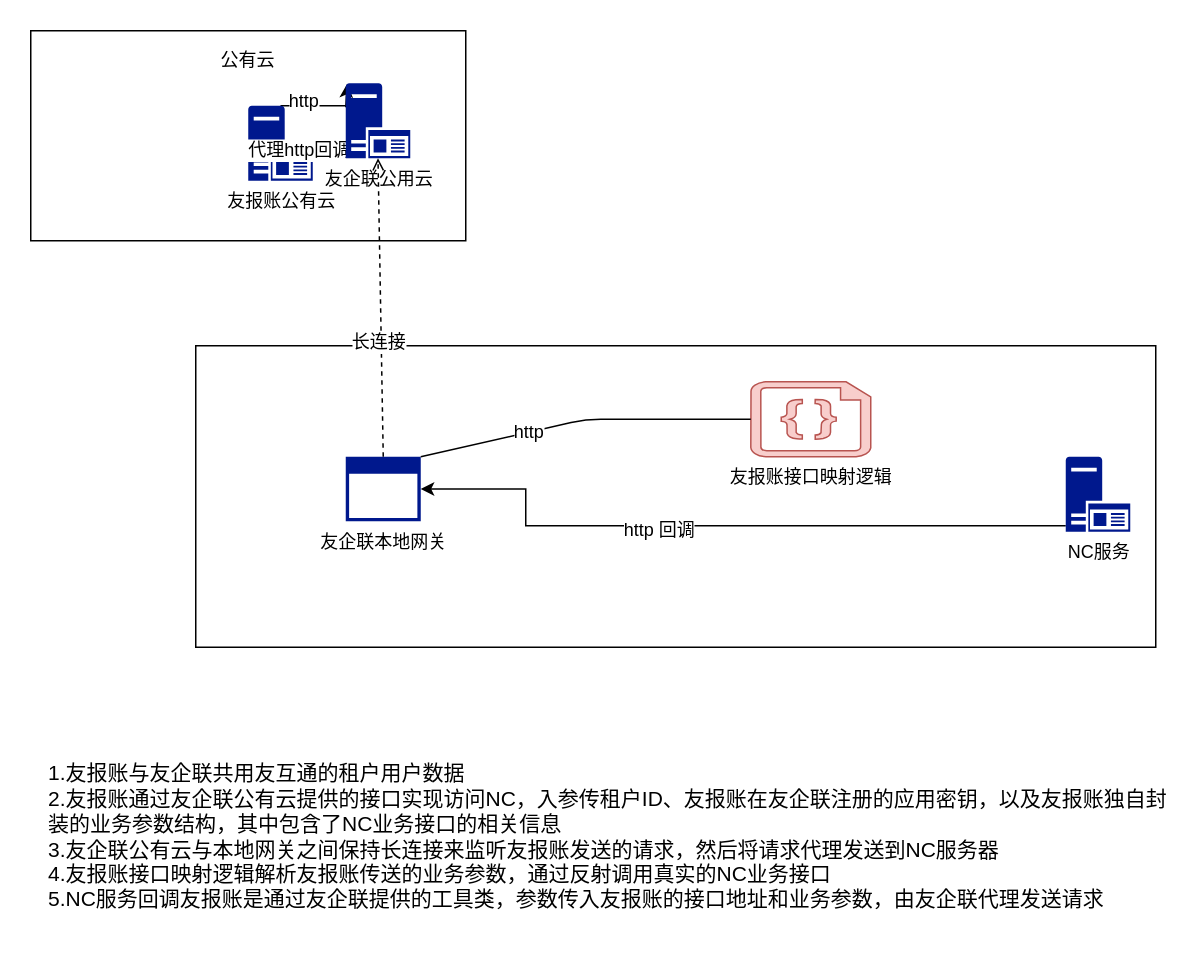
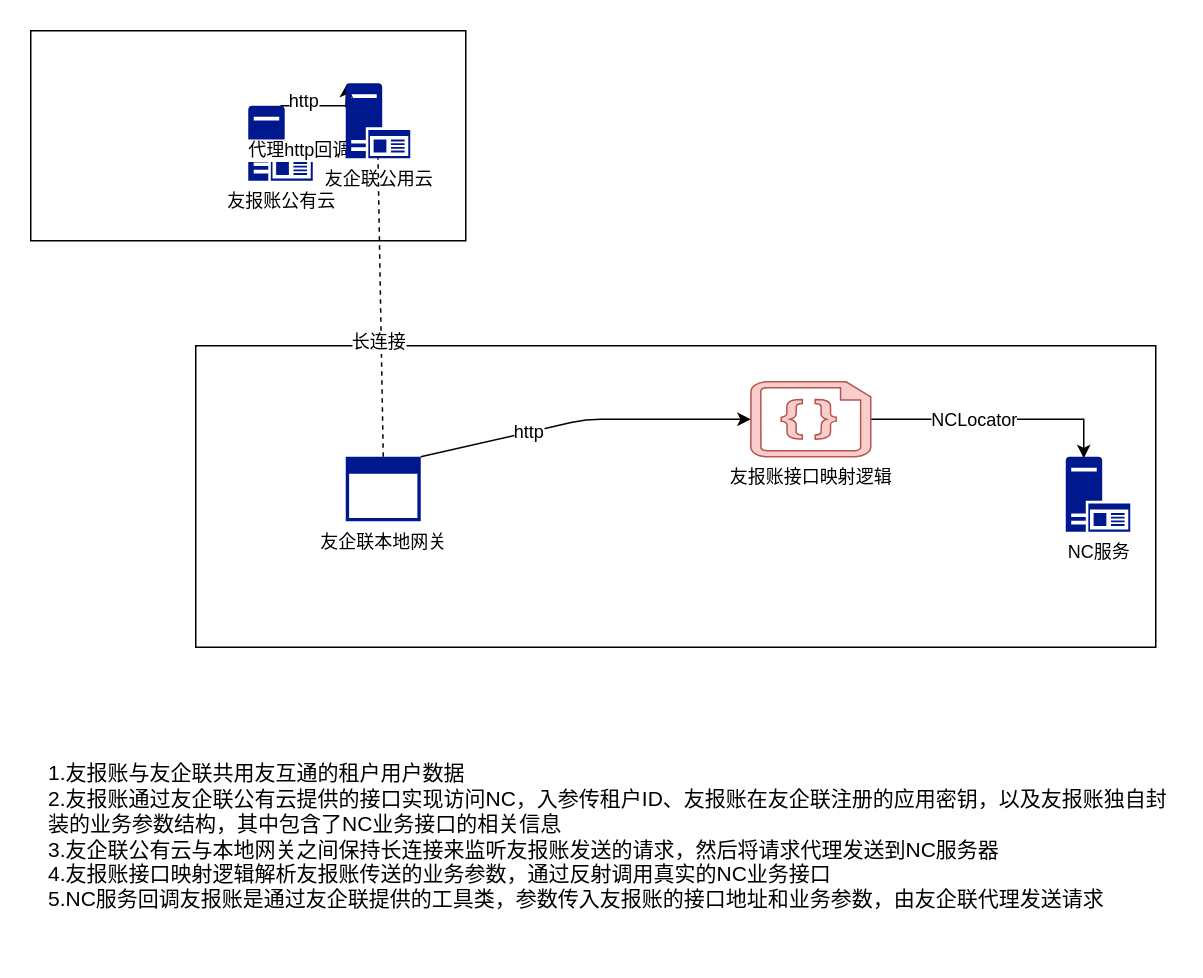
node "公有云": removed
edge "友企联本地网关" -> "友企联公用云": arrowhead open -> none
edge "友报账接口映射逻辑" -- "友企联本地网关": arrowhead none -> classic
edge "友报账接口映射逻辑" -> "NC服务": added, label "NCLocator"
edge "NC服务" -> "友企联本地网关": removed, label "http 回调"
